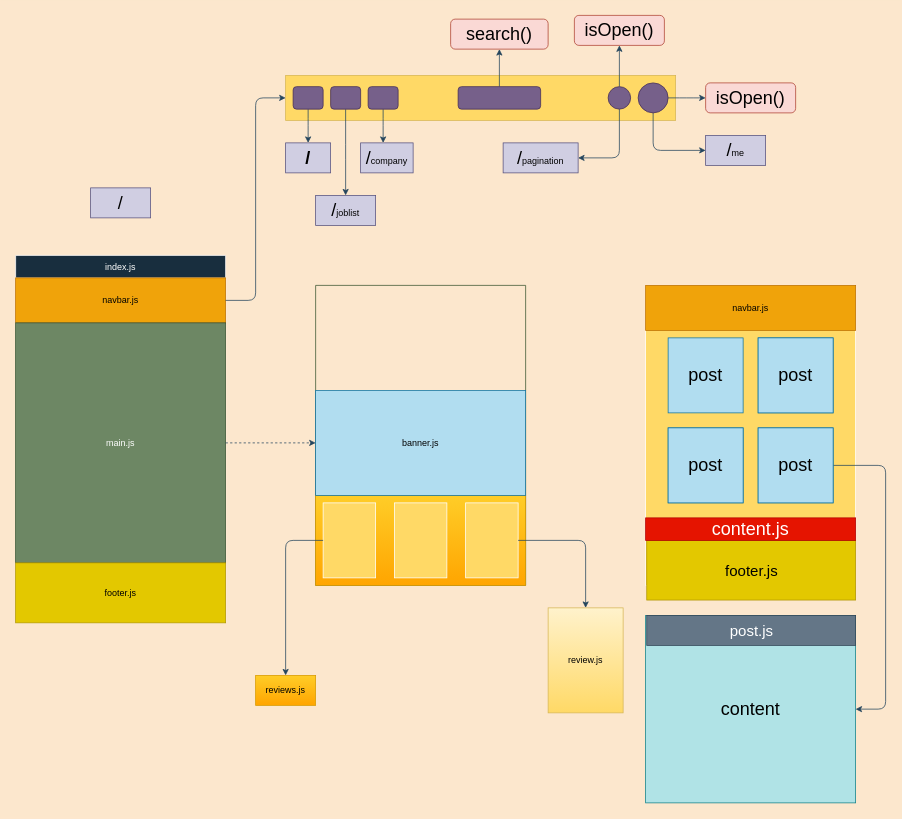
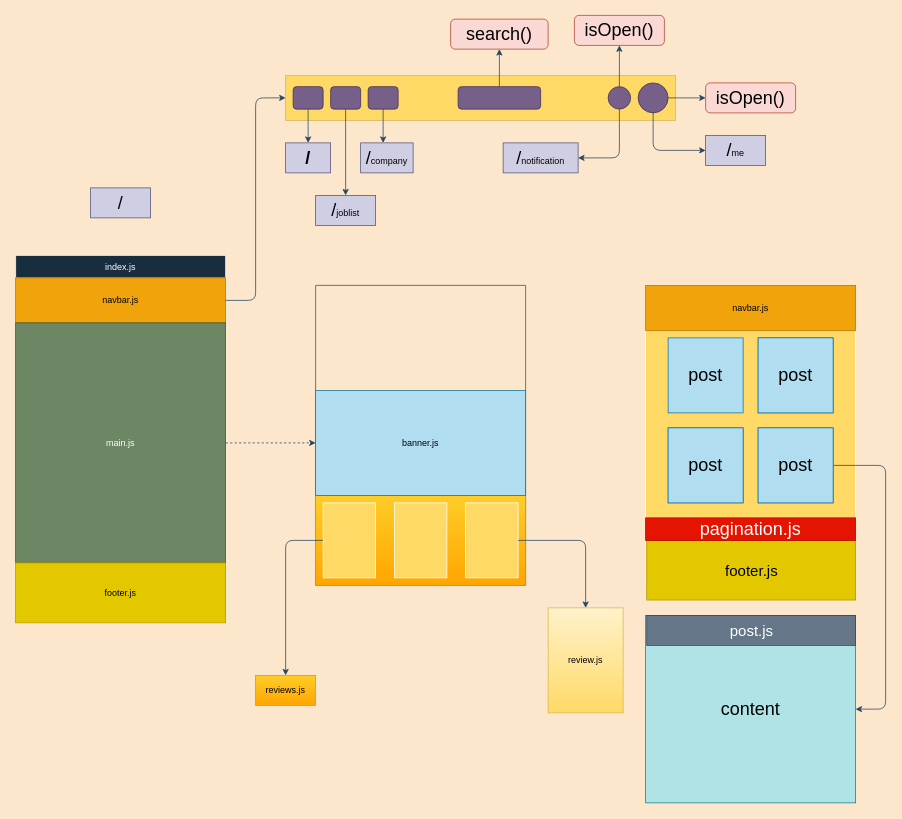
node "/pagination": label "/pagination" -> "/notification"
node "content.js": label "content.js" -> "pagination.js"
